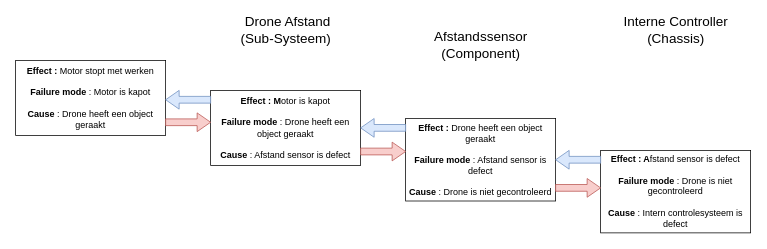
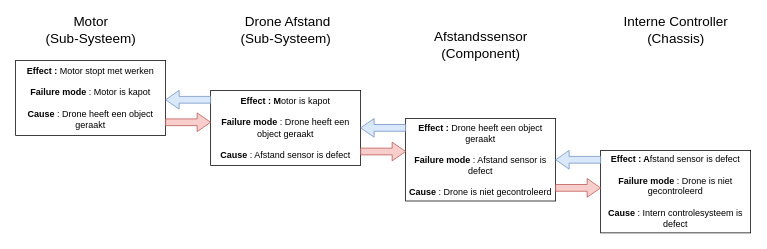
node "Motor (Sub-Systeem)": added
